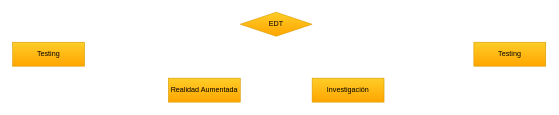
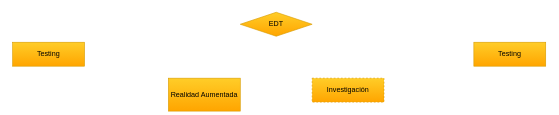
node "Realidad Aumentada": size 72x24 -> 72x33
node "Investigación": style solid -> dashed
